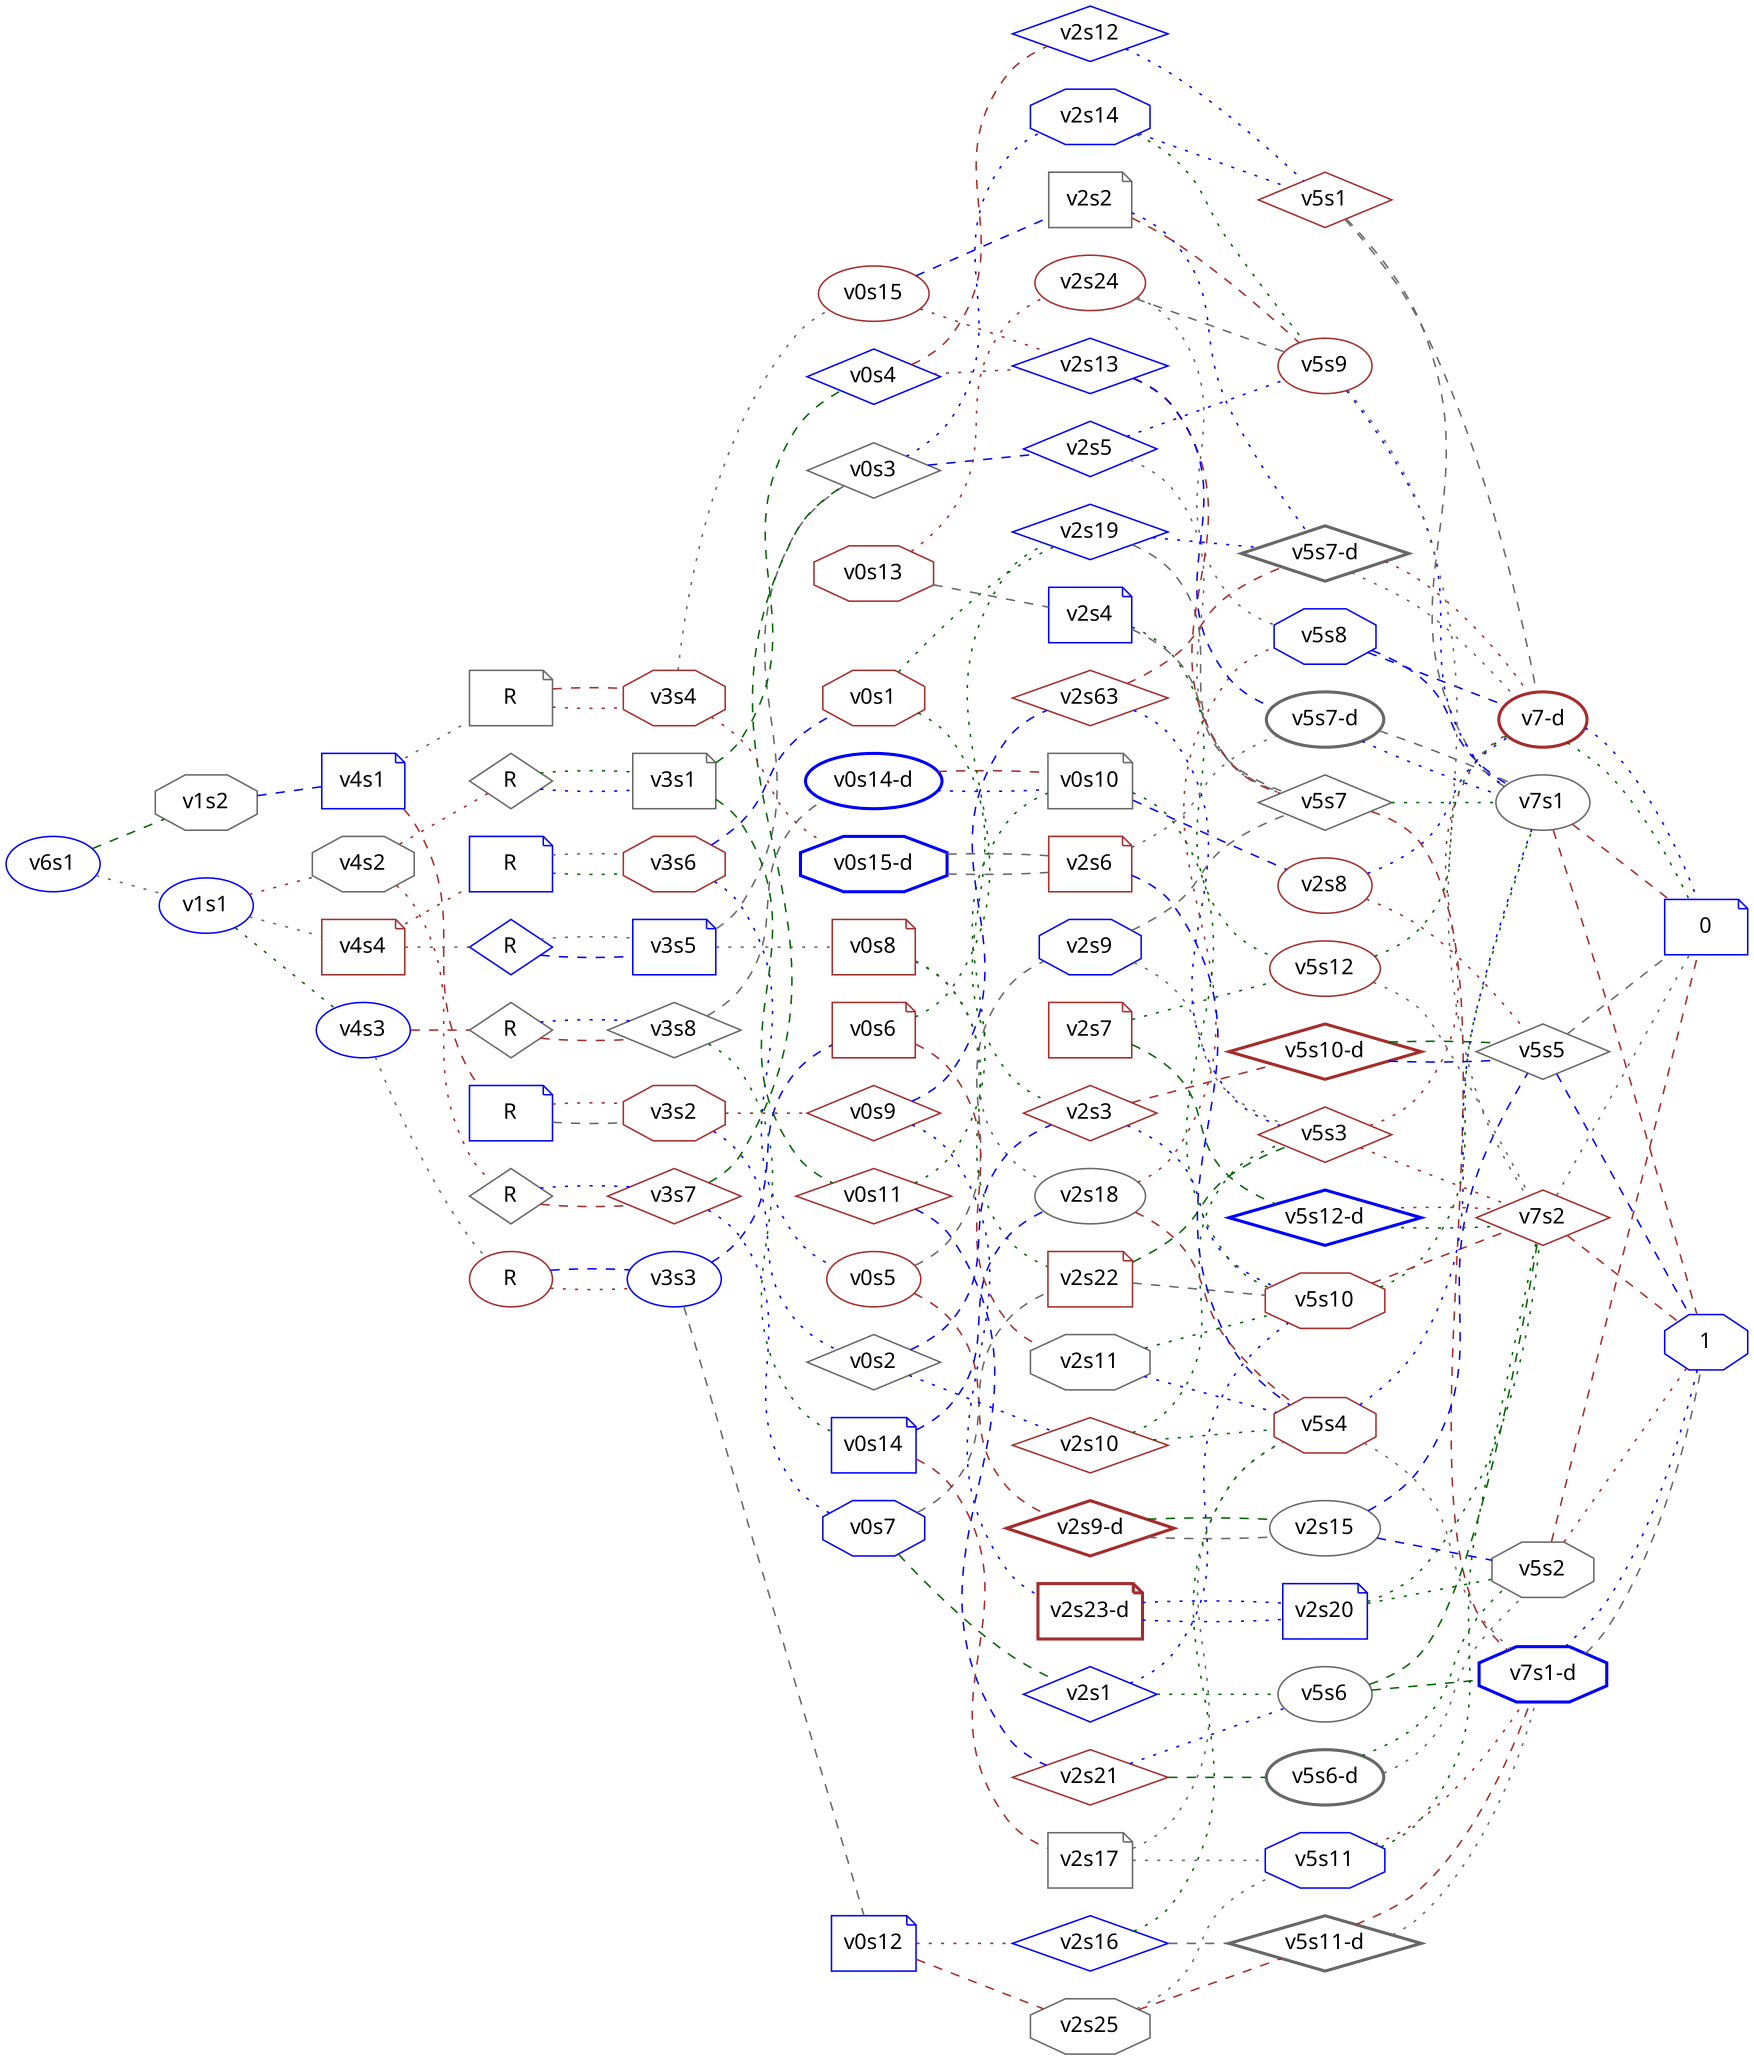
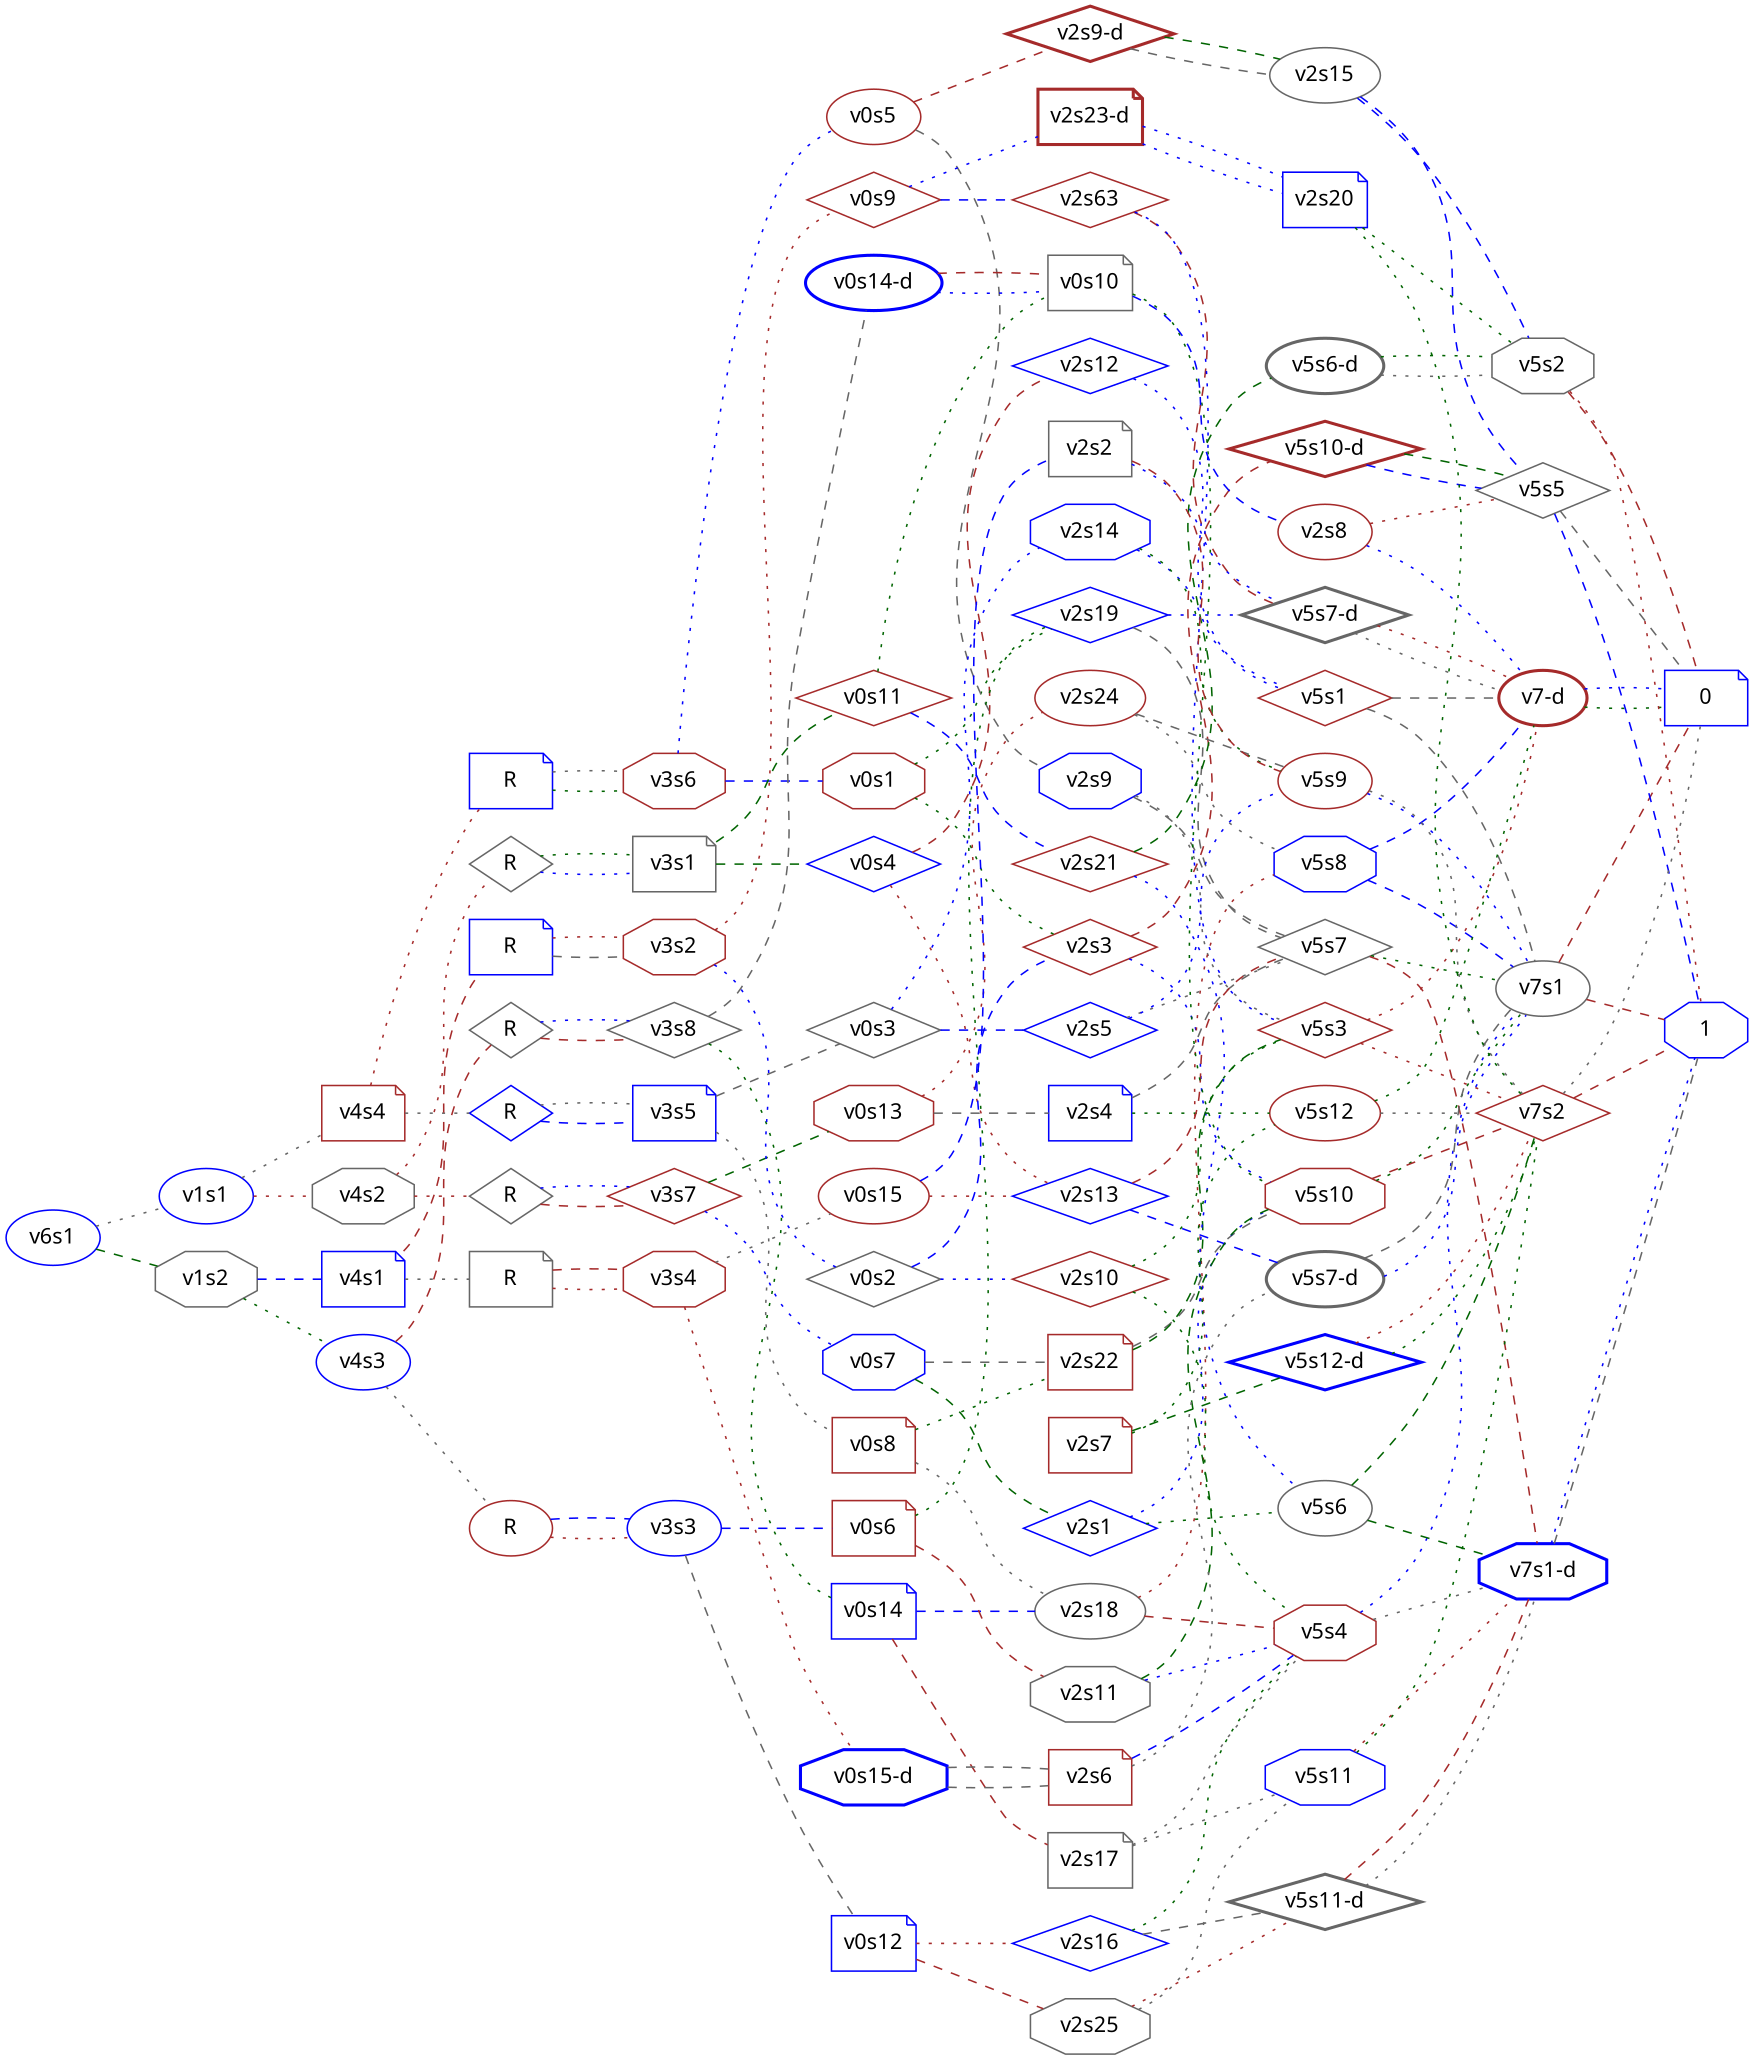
edge "v0s3" -- "v3s7": now "v0s13" -- "v3s7"
edge "v1s1" -- "v4s3": now "v1s2" -- "v4s3"
edge "v5s10" -- "v2s11": style dotted -> dashed
edge "v5s11-d" -- "v2s25": style dashed -> dotted
